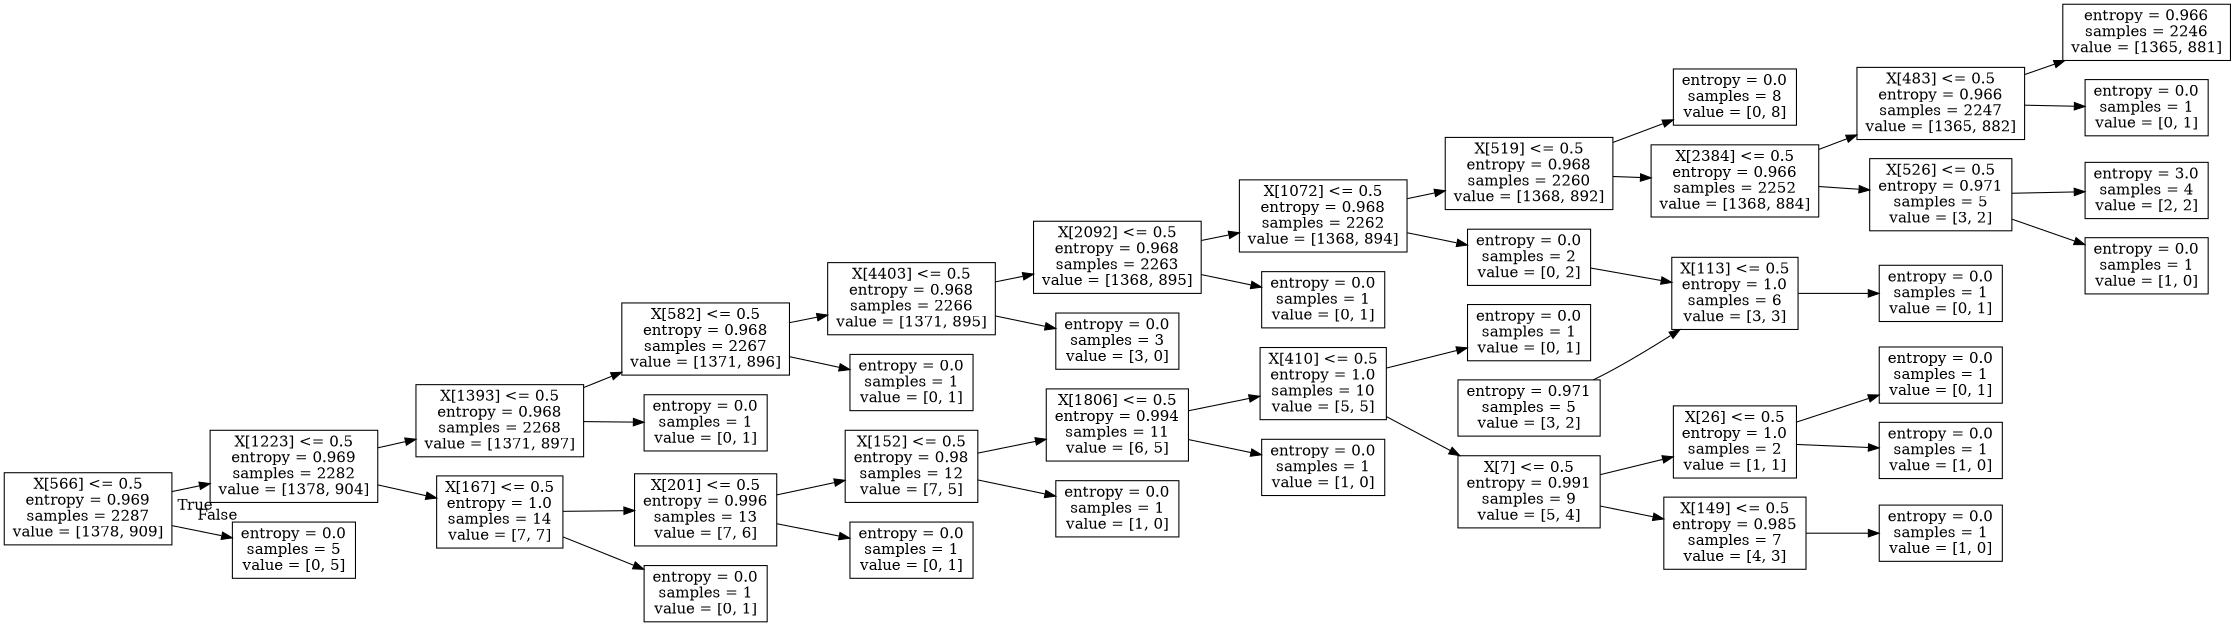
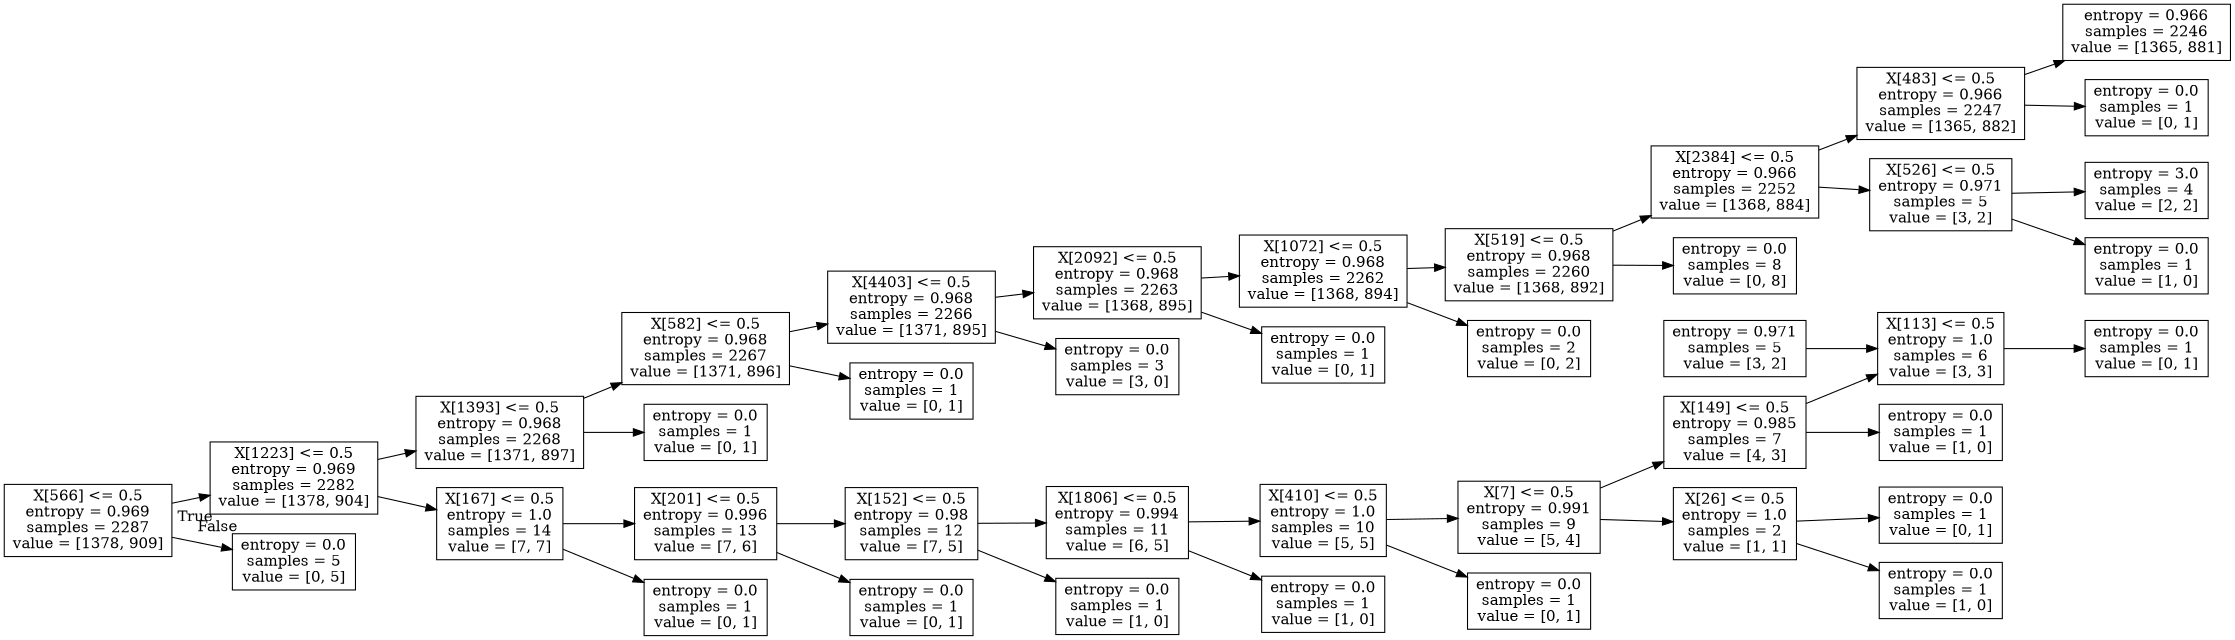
edge "entropy = 0.0 samples = 2 value = [0, 2]" -> "X[113] <= 0.5 entropy = 1.0 samples = 6 value = [3, 3]": now "X[149] <= 0.5 entropy = 0.985 samples = 7 value = [4, 3]" -> "X[113] <= 0.5 entropy = 1.0 samples = 6 value = [3, 3]"
